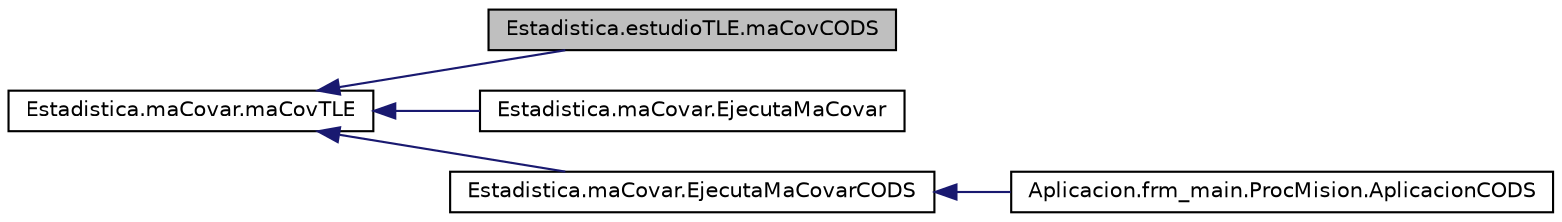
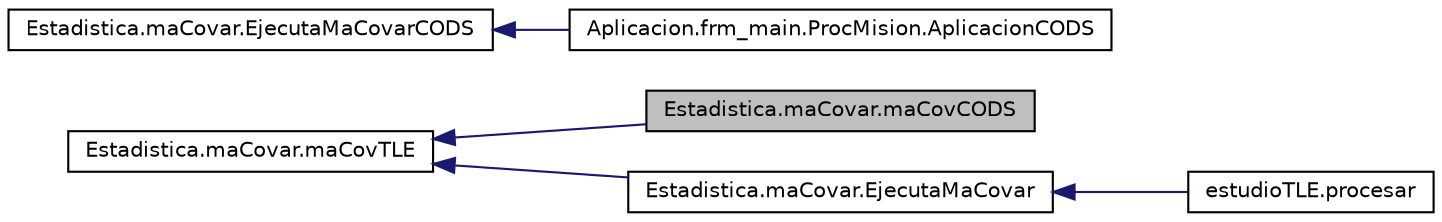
node "Estadistica.estudioTLE.maCovCODS": label "Estadistica.estudioTLE.maCovCODS" -> "Estadistica.maCovar.maCovCODS"
edge "Estadistica.maCovar.EjecutaMaCovarCODS" -> "Estadistica.maCovar.maCovTLE": removed
node "estudioTLE.procesar": added
